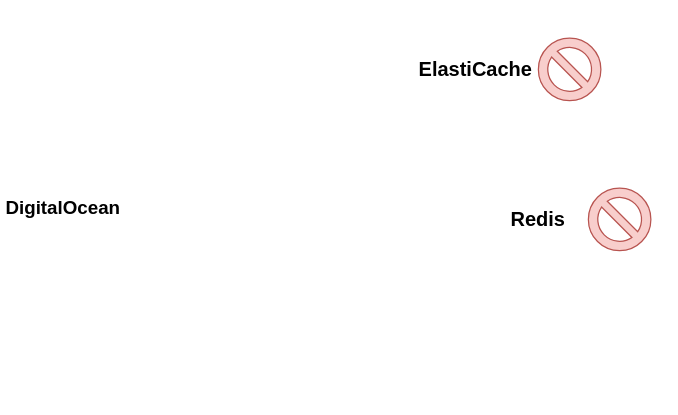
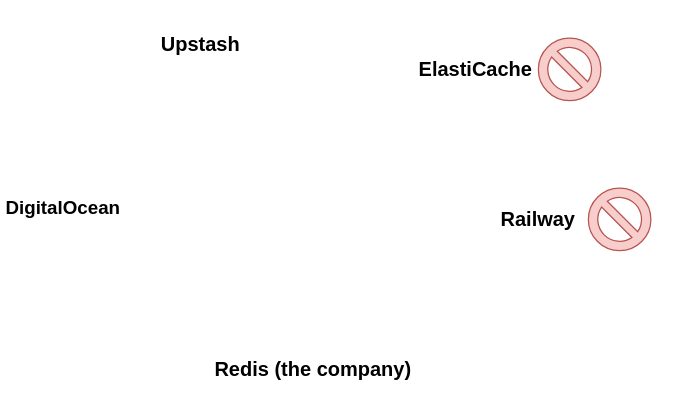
node "Upstash": added
node "Redis": label "Redis" -> "Railway"
node "Redis (the company)": added
